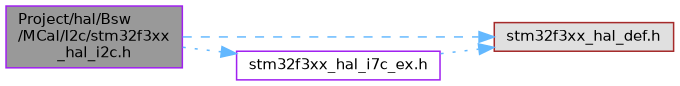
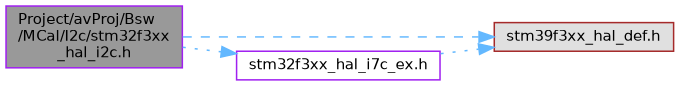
node "Project/hal/Bsw /MCal/I2c/stm32f3xx _hal_i2c.h": label "Project/hal/Bsw /MCal/I2c/stm32f3xx _hal_i2c.h" -> "Project/avProj/Bsw /MCal/I2c/stm32f3xx _hal_i2c.h"
node "stm32f3xx_hal_def.h": label "stm32f3xx_hal_def.h" -> "stm39f3xx_hal_def.h"
